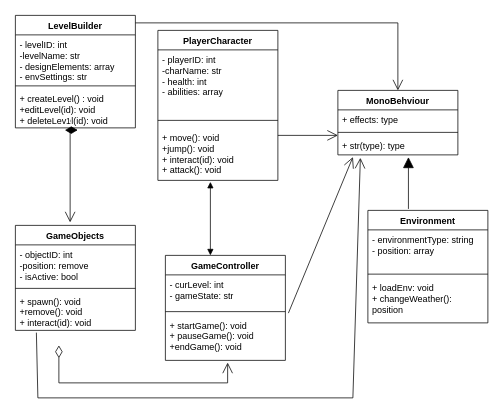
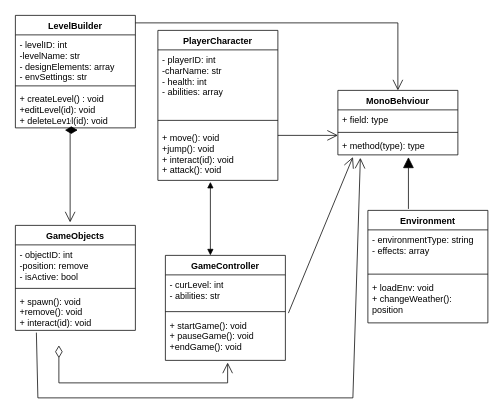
node "+ effects: type": label "+ effects: type" -> "+ field: type"
node "+ str(type): type": label "+ str(type): type" -> "+ method(type): type"
node "- environmentType: string - position: array": label "- environmentType: string - position: array" -> "- environmentType: string - effects: array"
node "- curLevel: int - gameState: str": label "- curLevel: int - gameState: str" -> "- curLevel: int - abilities: str"
